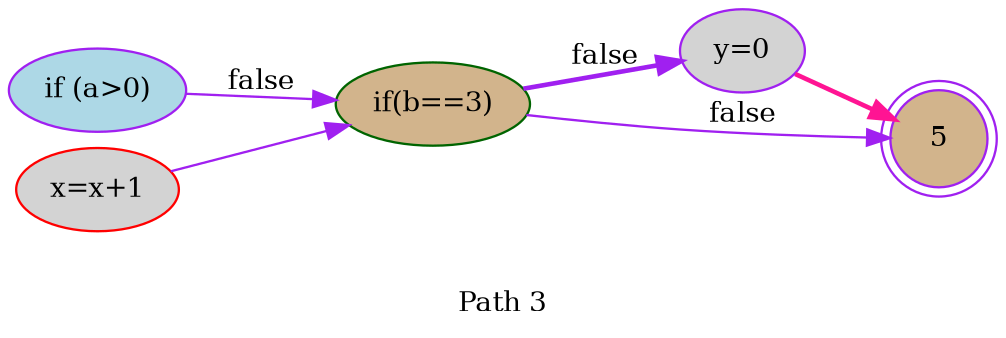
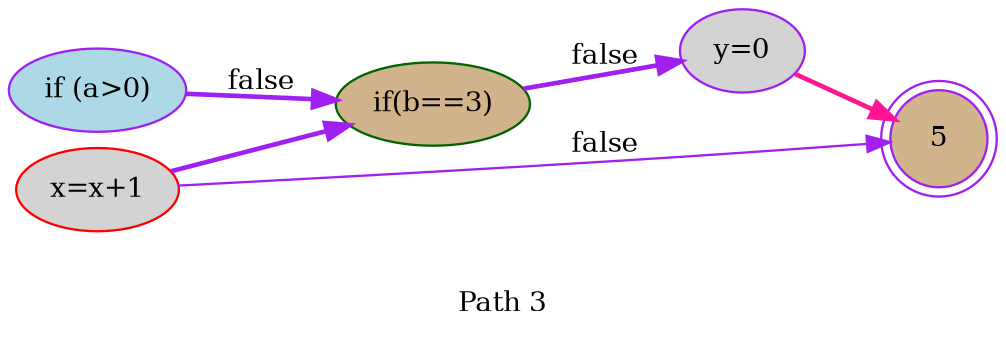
edge "if (a>0)" -> "if(b==3)": style solid -> bold
edge "if(b==3)" -> "5": now "x=x+1" -> "5"
edge "x=x+1" -> "if(b==3)": style solid -> bold
